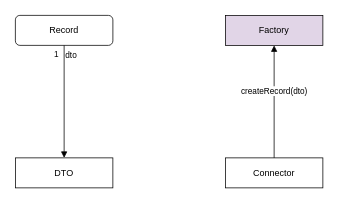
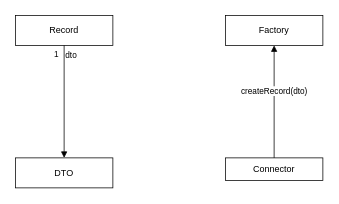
node "Record": shape rounded rectangle -> rectangle
node "Factory": fillcolor #e1d5e7 -> #ffffff
node "Connector": size 98x30 -> 98x23
